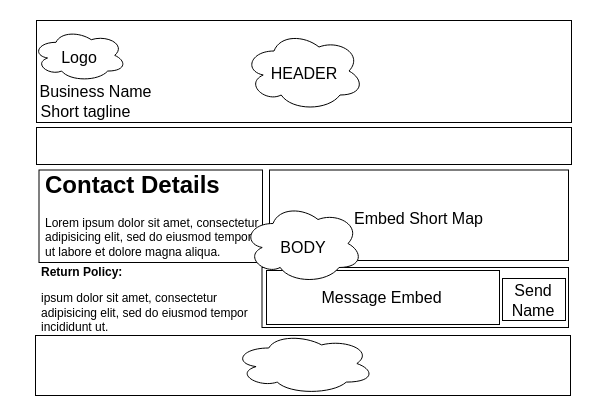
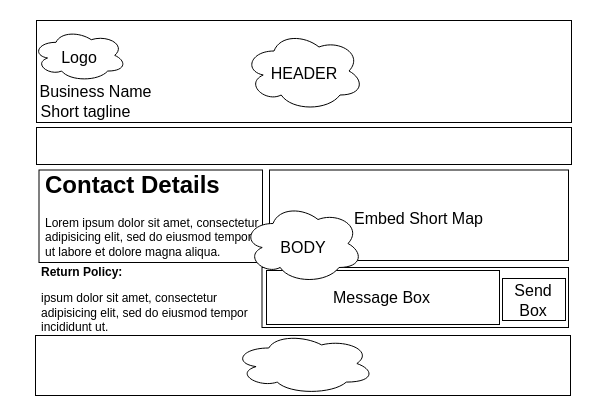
node "Message Embed": label "Message Embed" -> "Message Box"
node "Send Name": label "Send Name" -> "Send Box"
